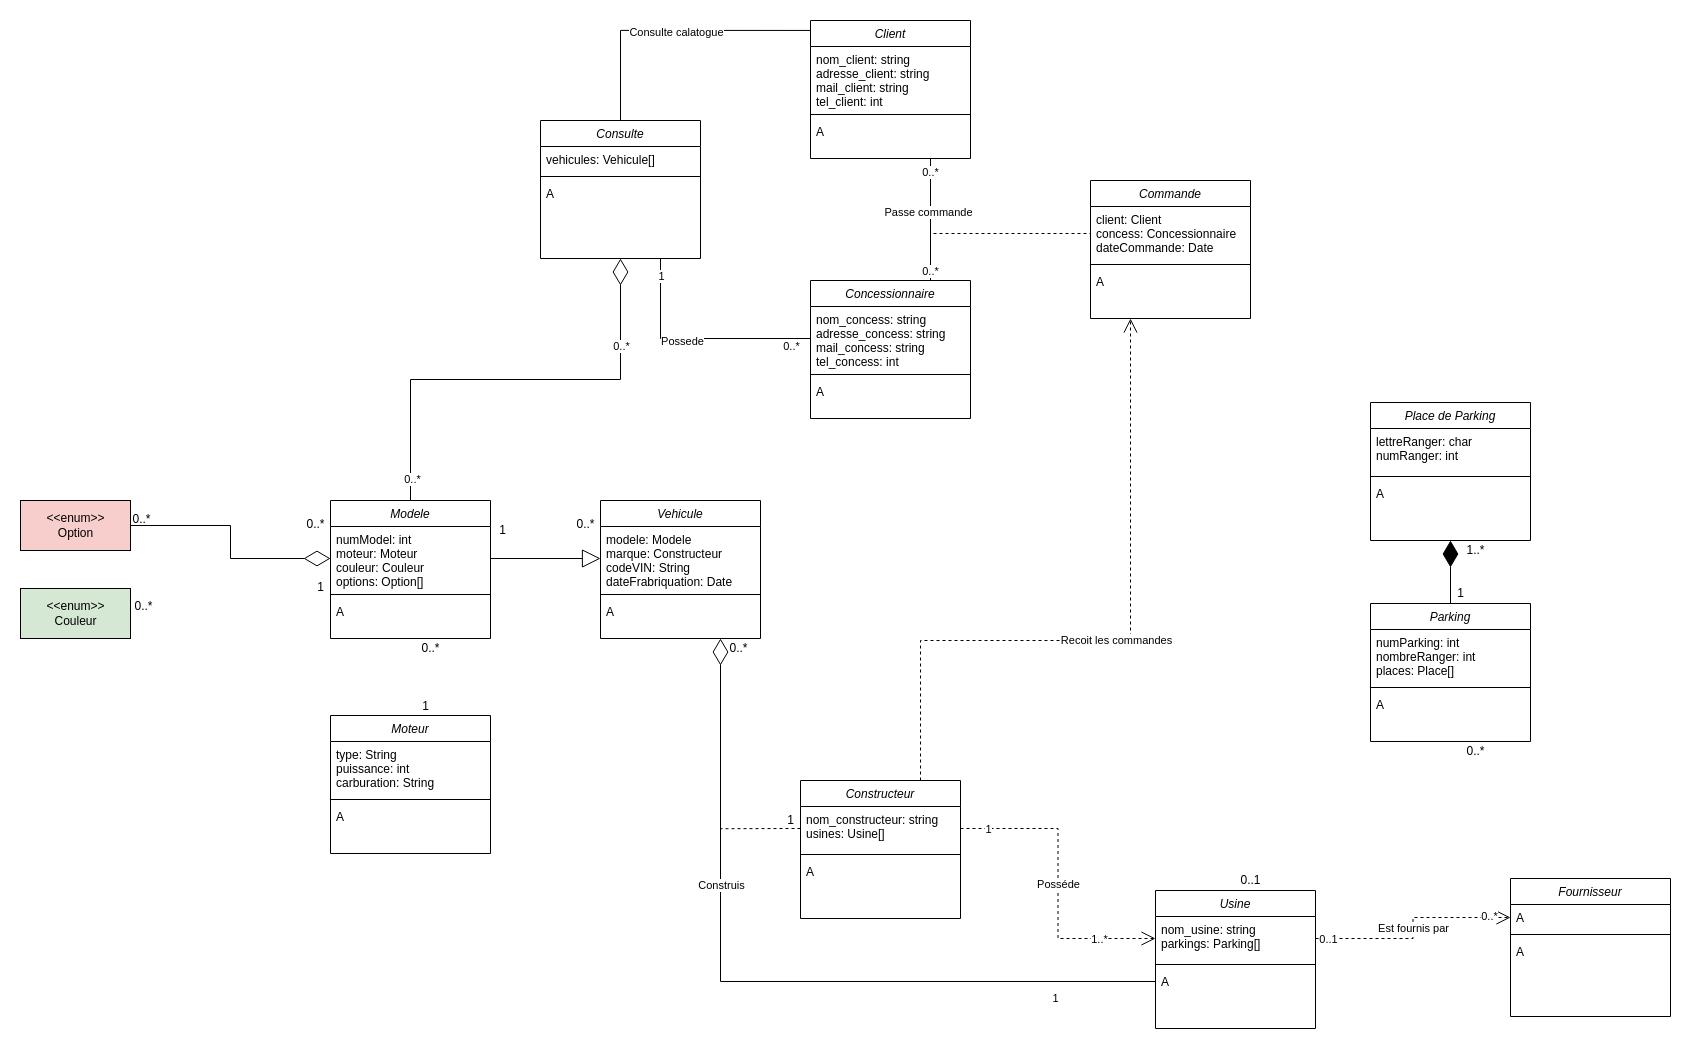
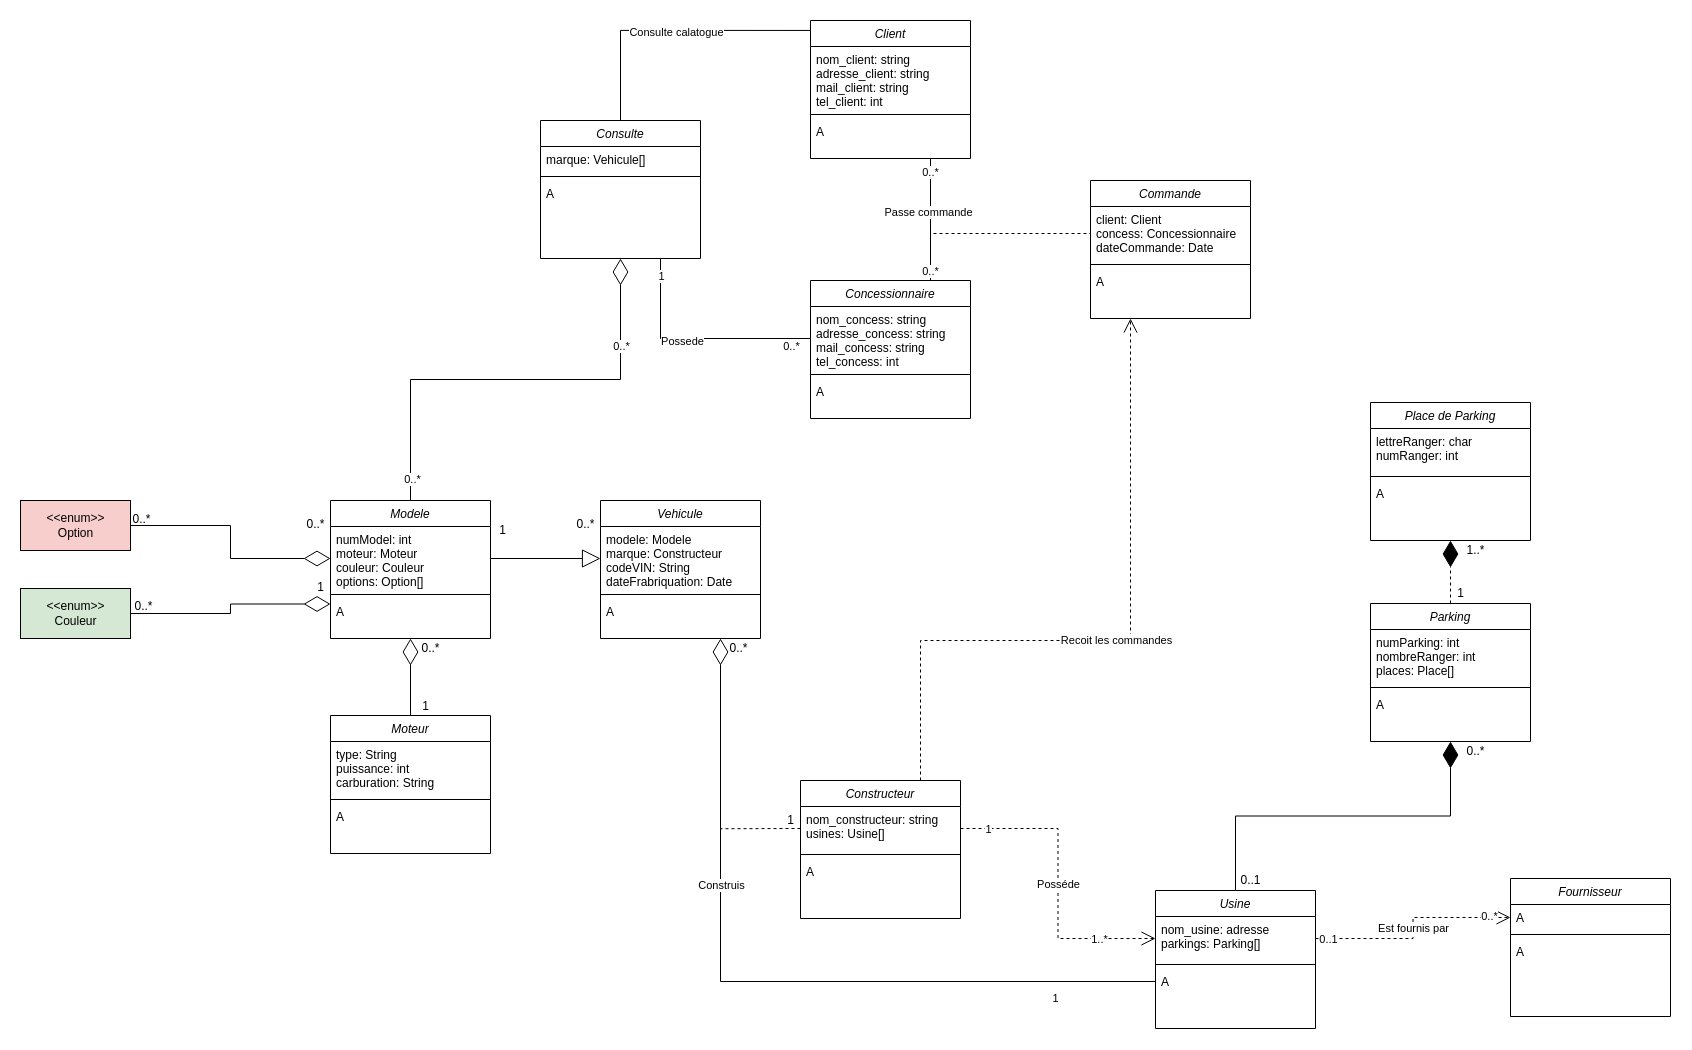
node "vehicules: Vehicule[]": label "vehicules: Vehicule[]" -> "marque: Vehicule[]"
edge "Parking" -> "Place de Parking": style solid -> dashed
edge "<<enum>> Couleur" -> "Modele": added
edge "Moteur" -> "Modele": added
edge "Usine" -> "Parking": added
node "nom_usine: string parkings: Parking[]": label "nom_usine: string parkings: Parking[]" -> "nom_usine: adresse parkings: Parking[]"
